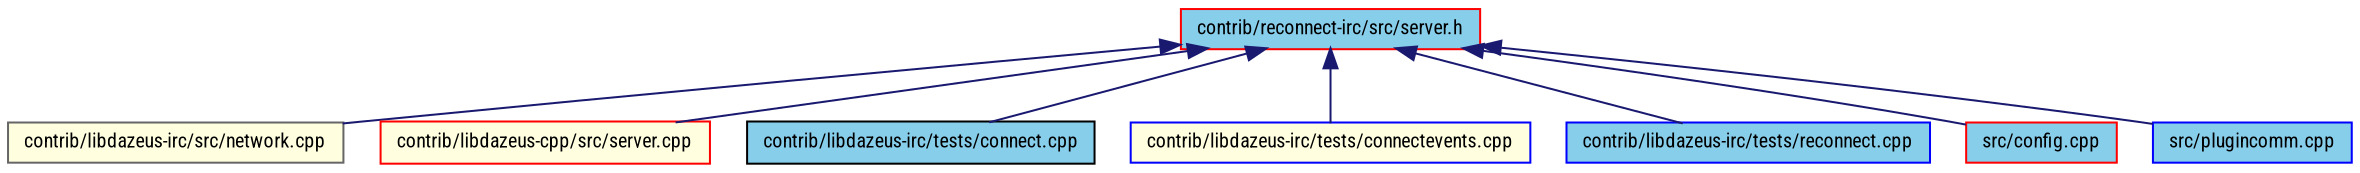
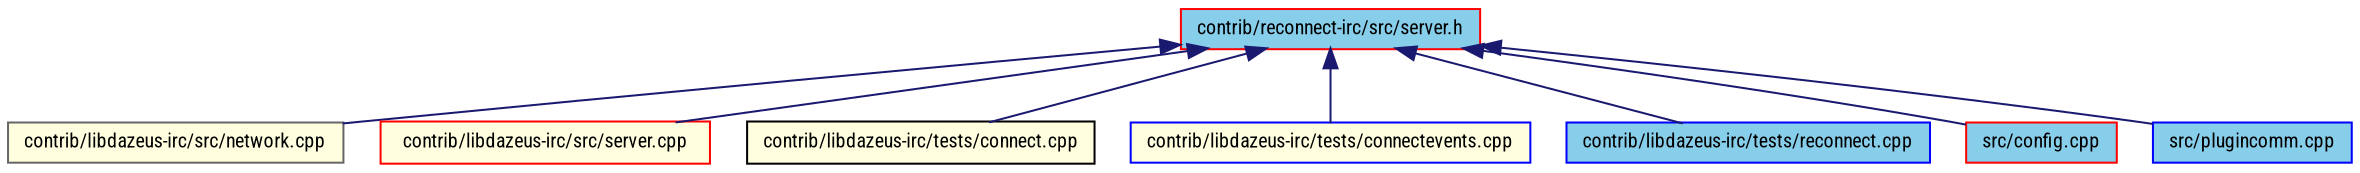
node "contrib/libdazeus-cpp/src/server.cpp": label "contrib/libdazeus-cpp/src/server.cpp" -> "contrib/libdazeus-irc/src/server.cpp"
node "contrib/libdazeus-irc/tests/connect.cpp": fillcolor skyblue -> lightyellow
